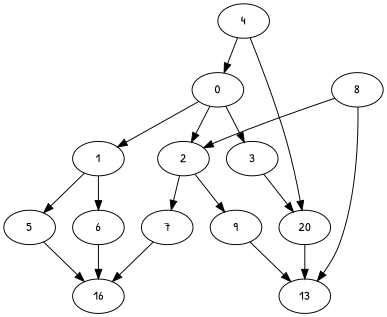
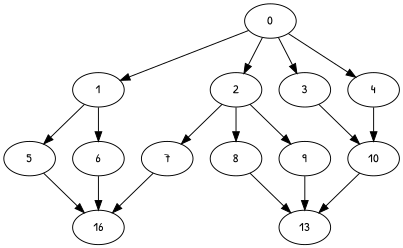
edge "4" -> "0": reversed
edge "8" -> "2": reversed
node "20": label "20" -> "10"
